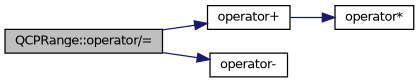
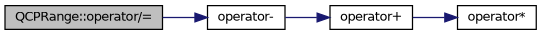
edge "QCPRange::operator/=" -> "operator+": now "operator-" -> "operator+"
